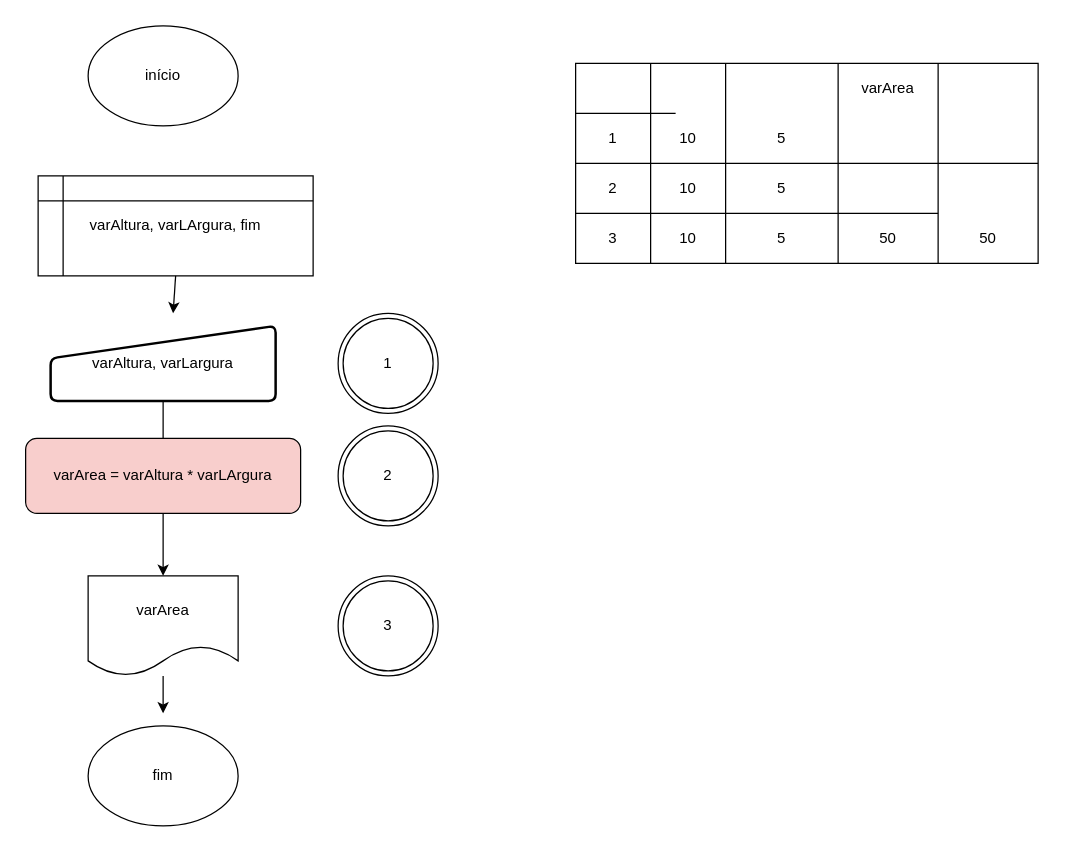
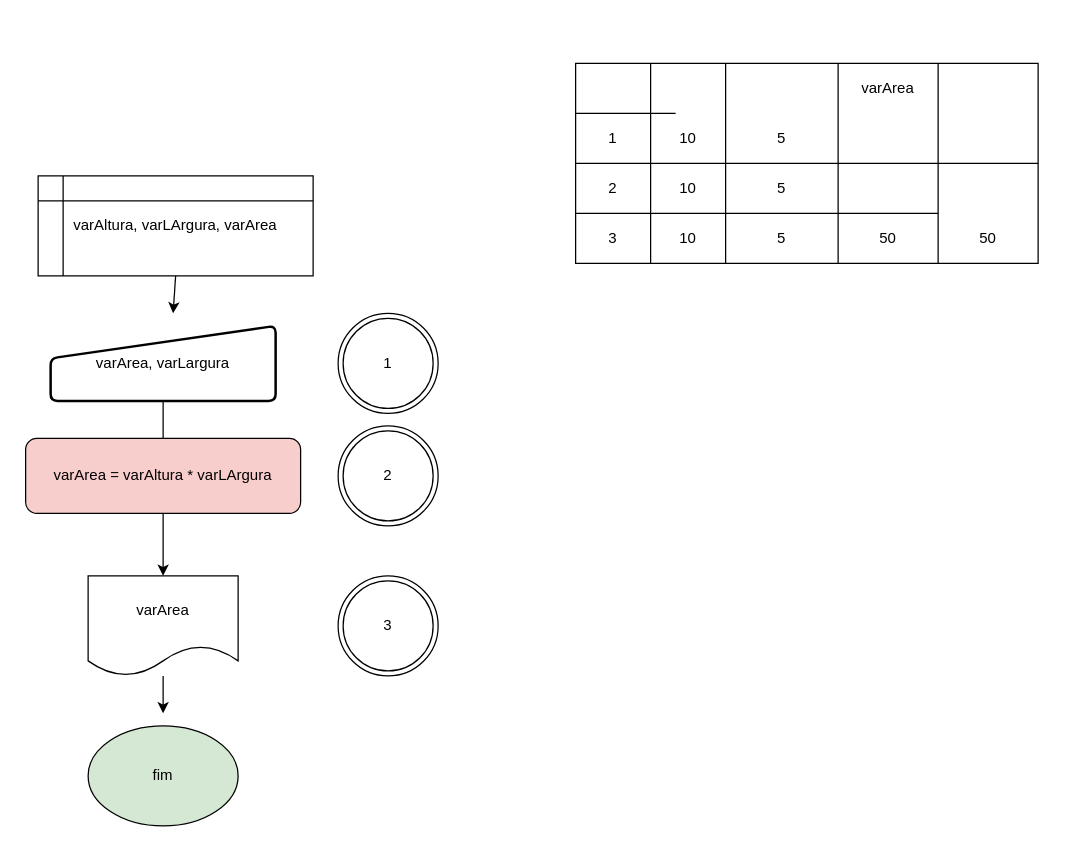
node "início": removed
node "varAltura, varLArgura, fim": label "varAltura, varLArgura, fim" -> "varAltura, varLArgura, varArea"
node "varAltura, varLargura": label "varAltura, varLargura" -> "varArea, varLargura"
node "fim": fillcolor #ffffff -> #d5e8d4
